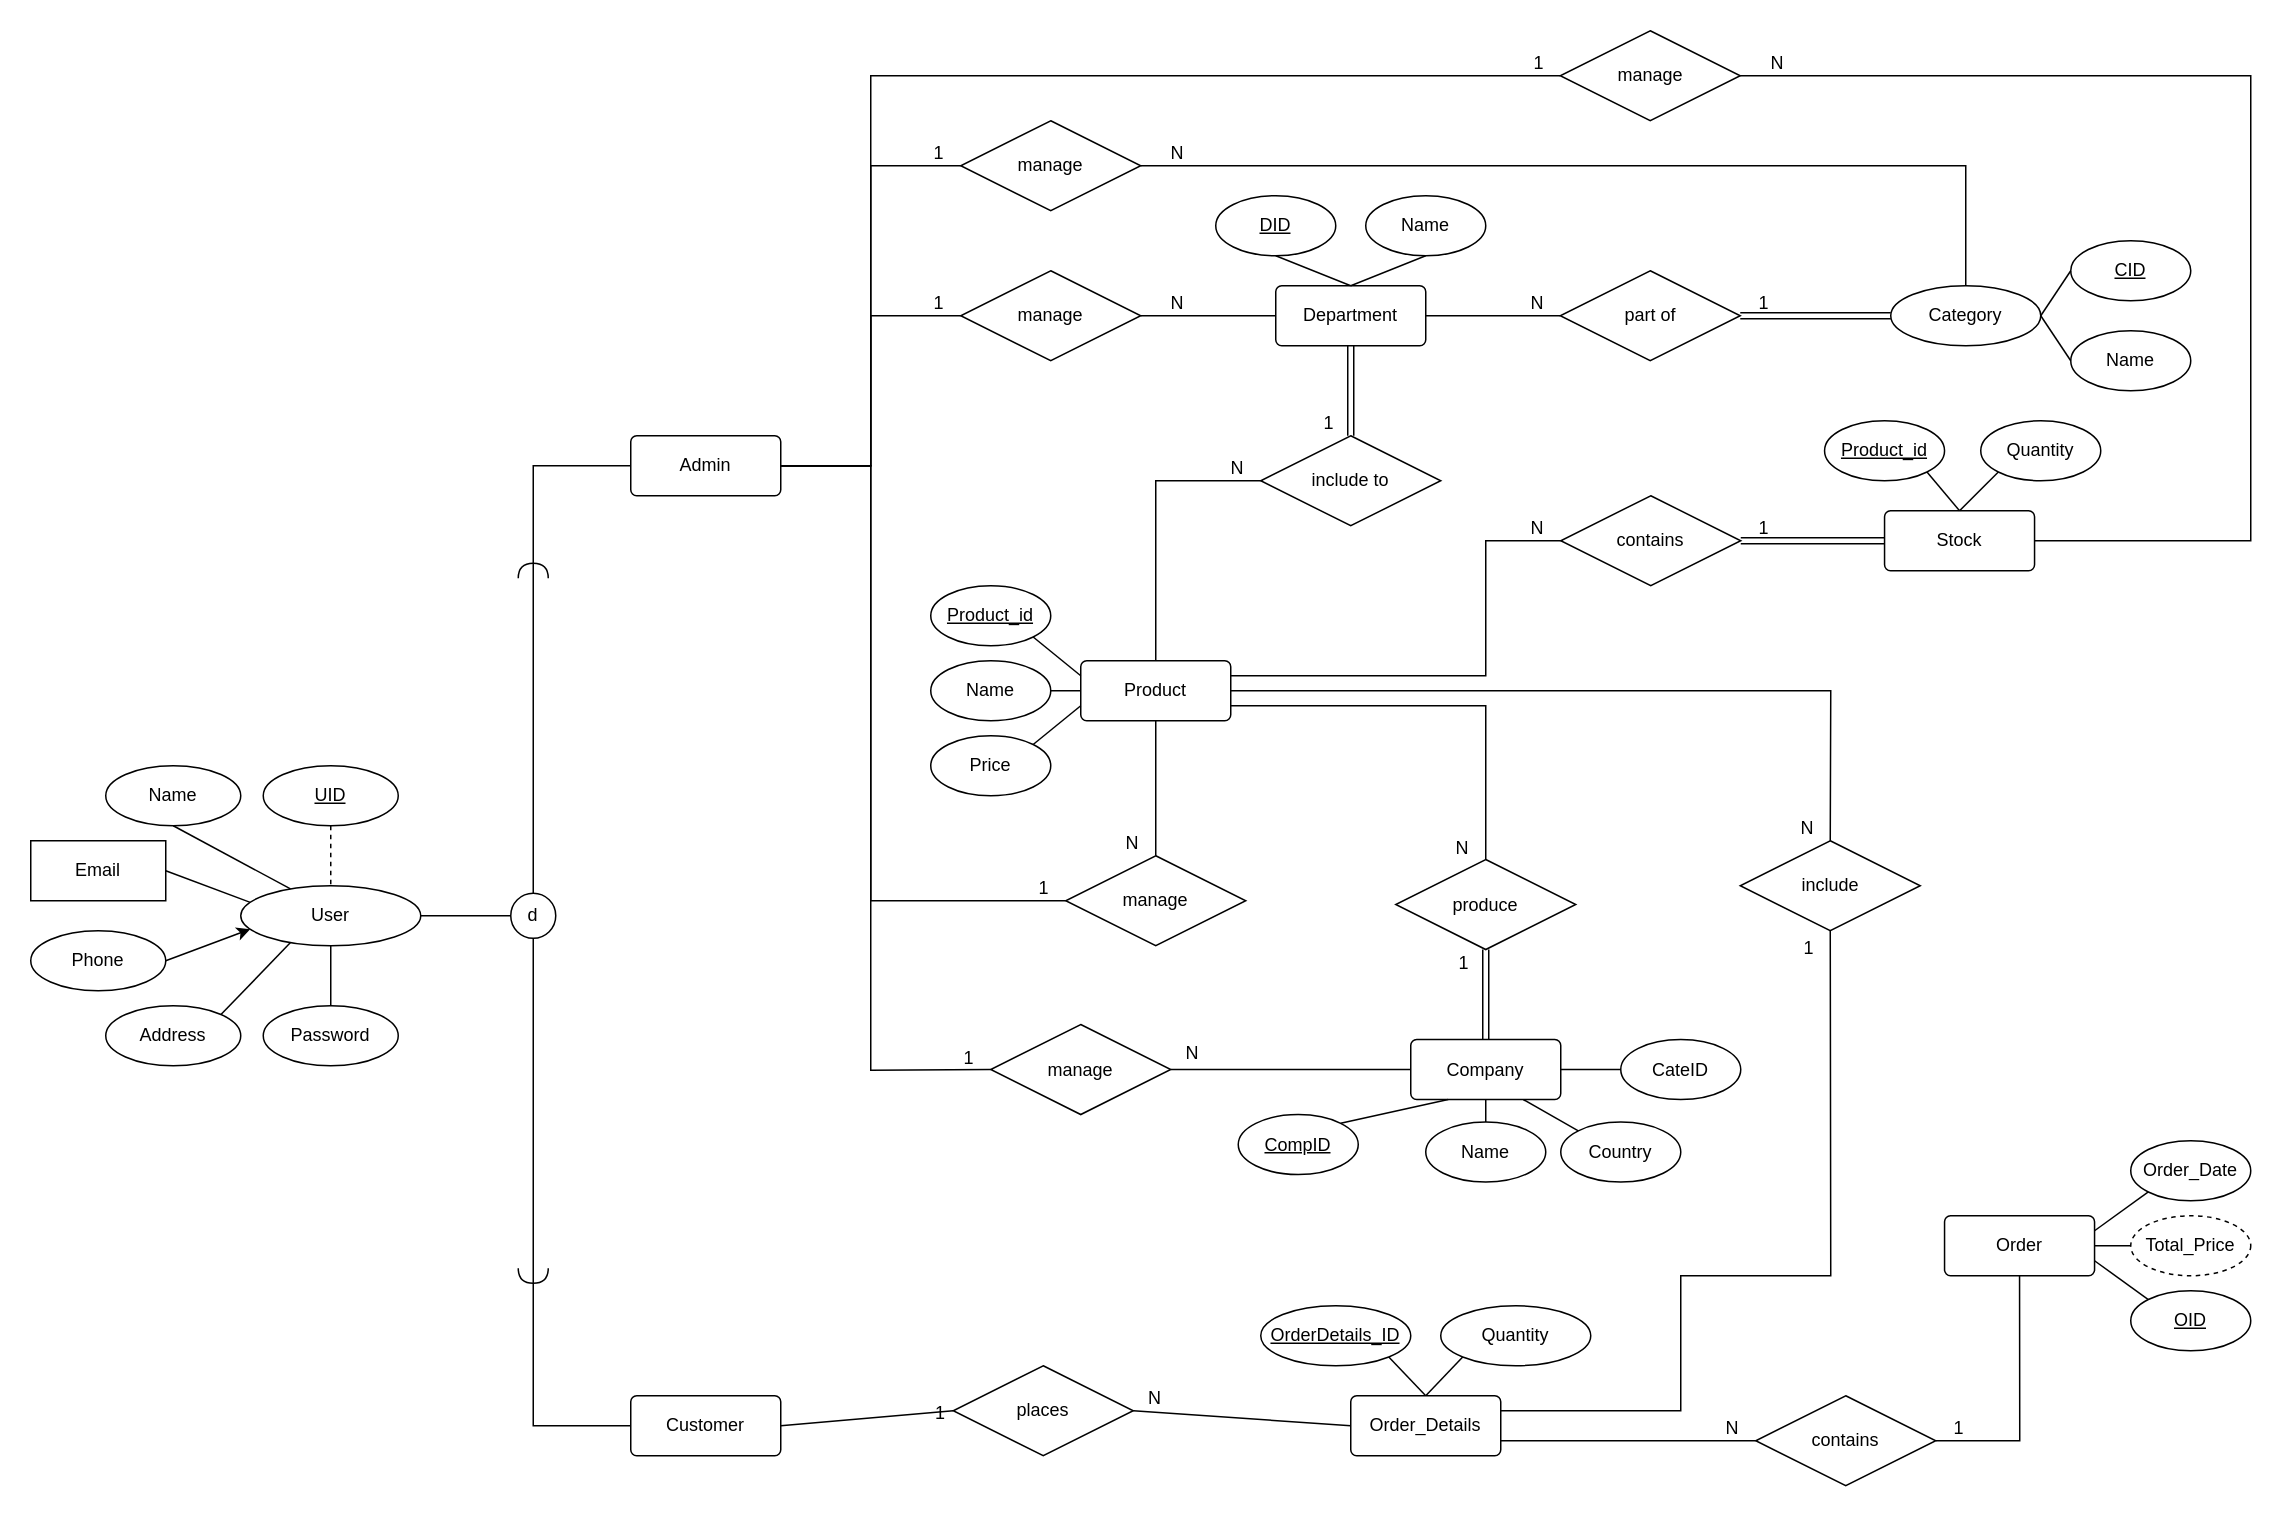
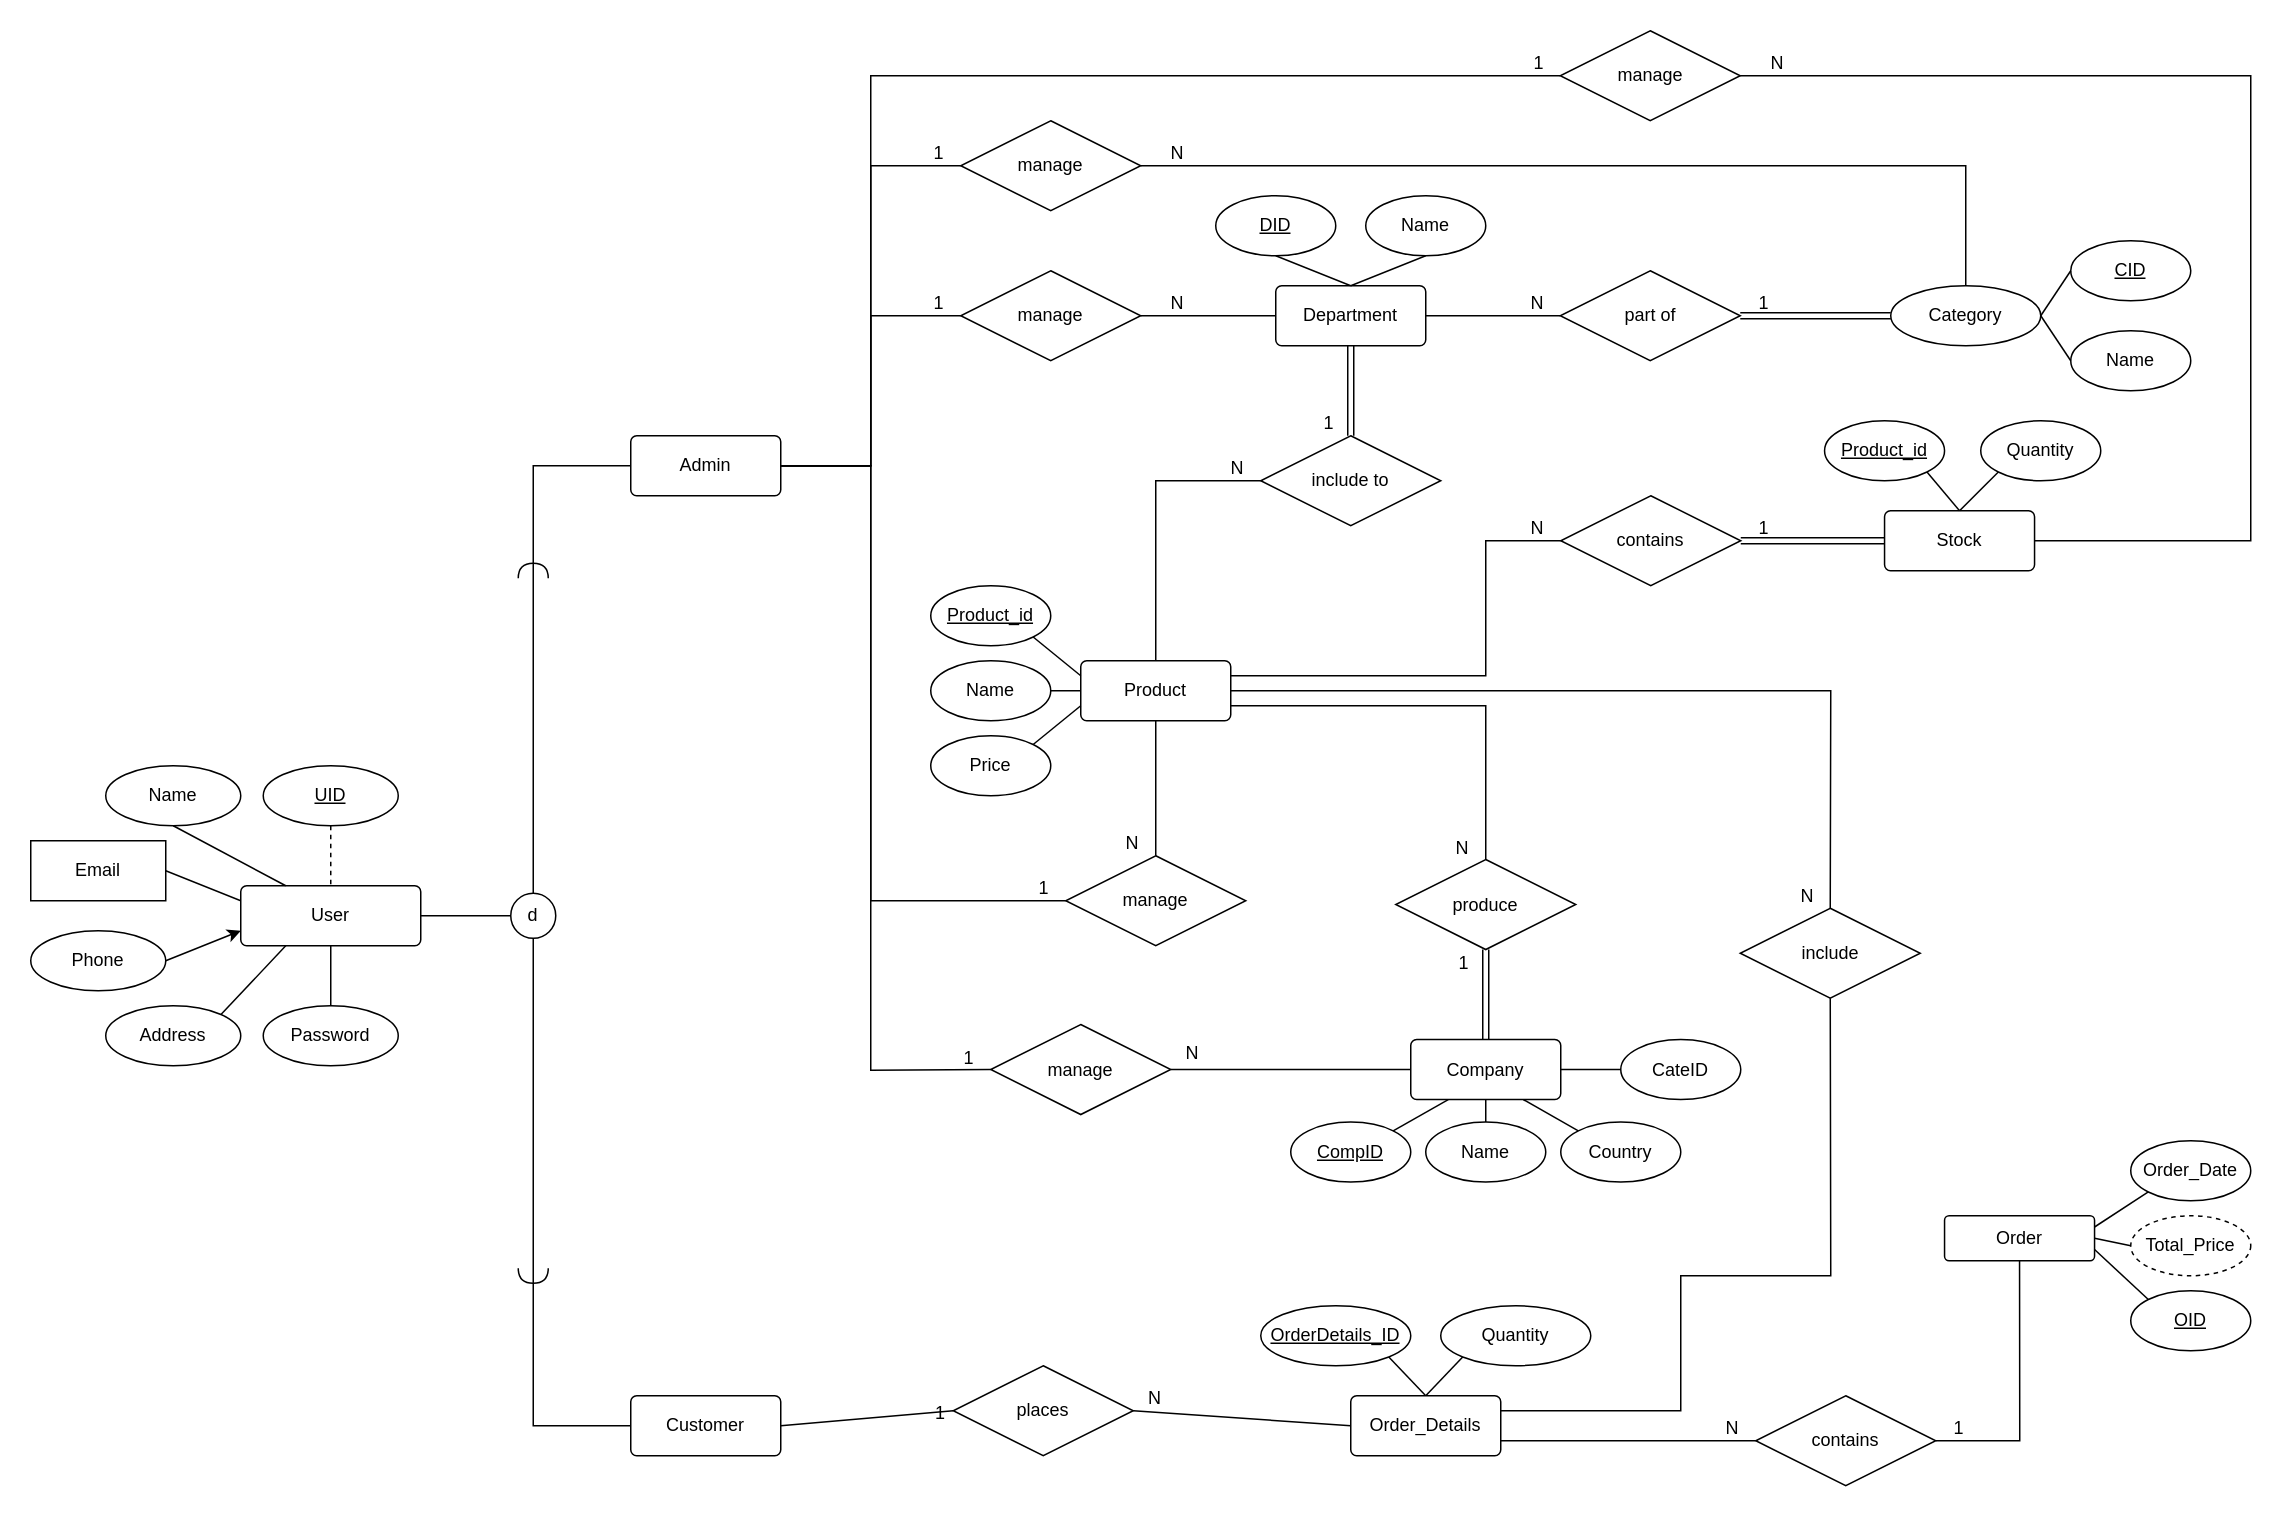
node "include": moved (1830, 886) -> (1830, 953)
node "User": shape ellipse -> rounded rectangle
node "CompID": moved (1298, 1145) -> (1351, 1152)
node "Order": size 150x60 -> 150x45
